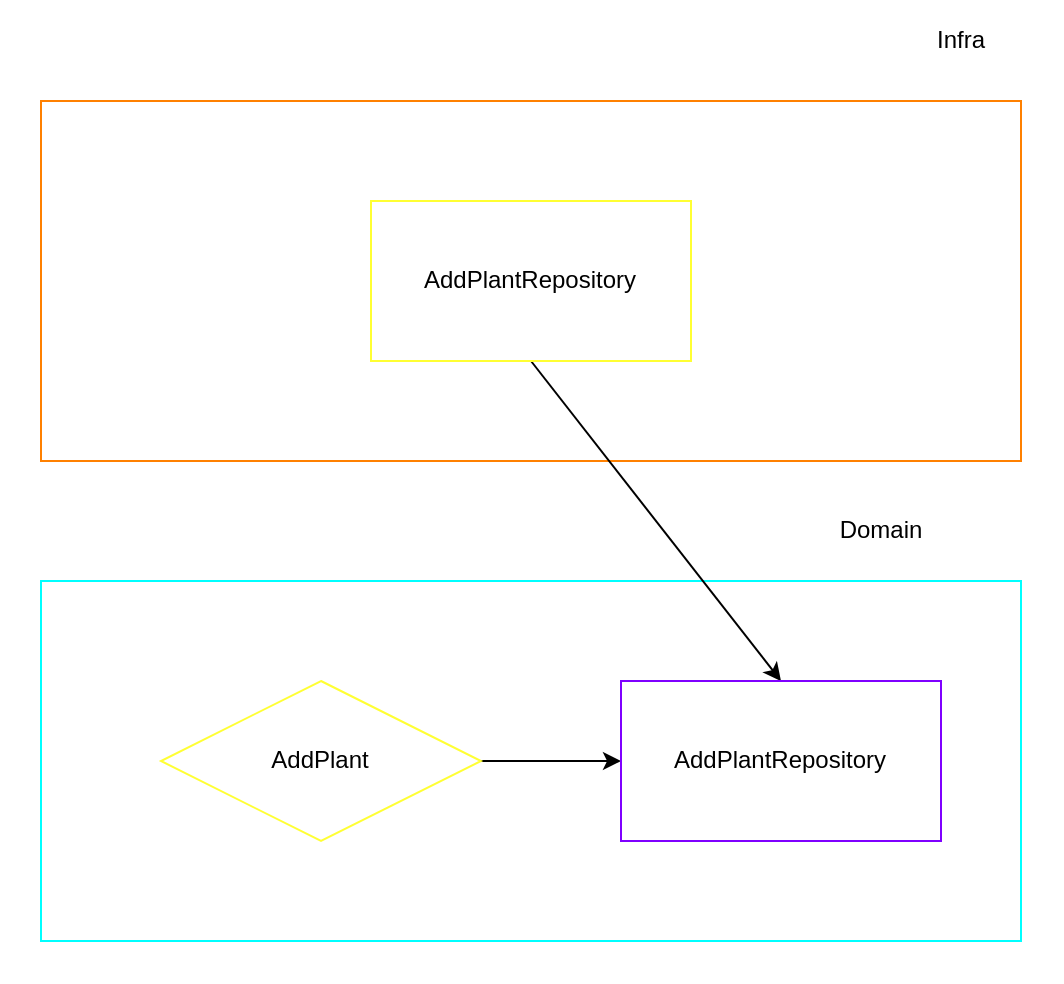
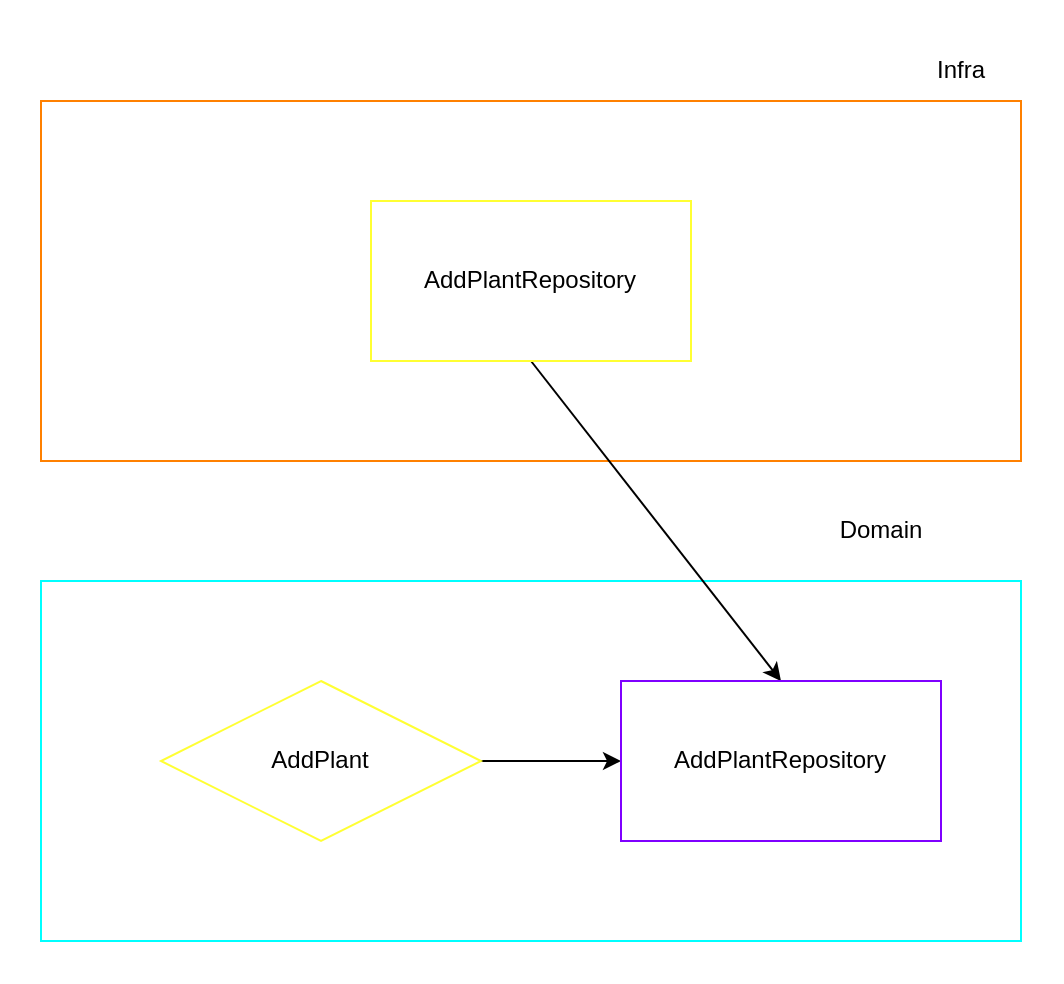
node "Infra": moved (961, 41) -> (961, 71)
